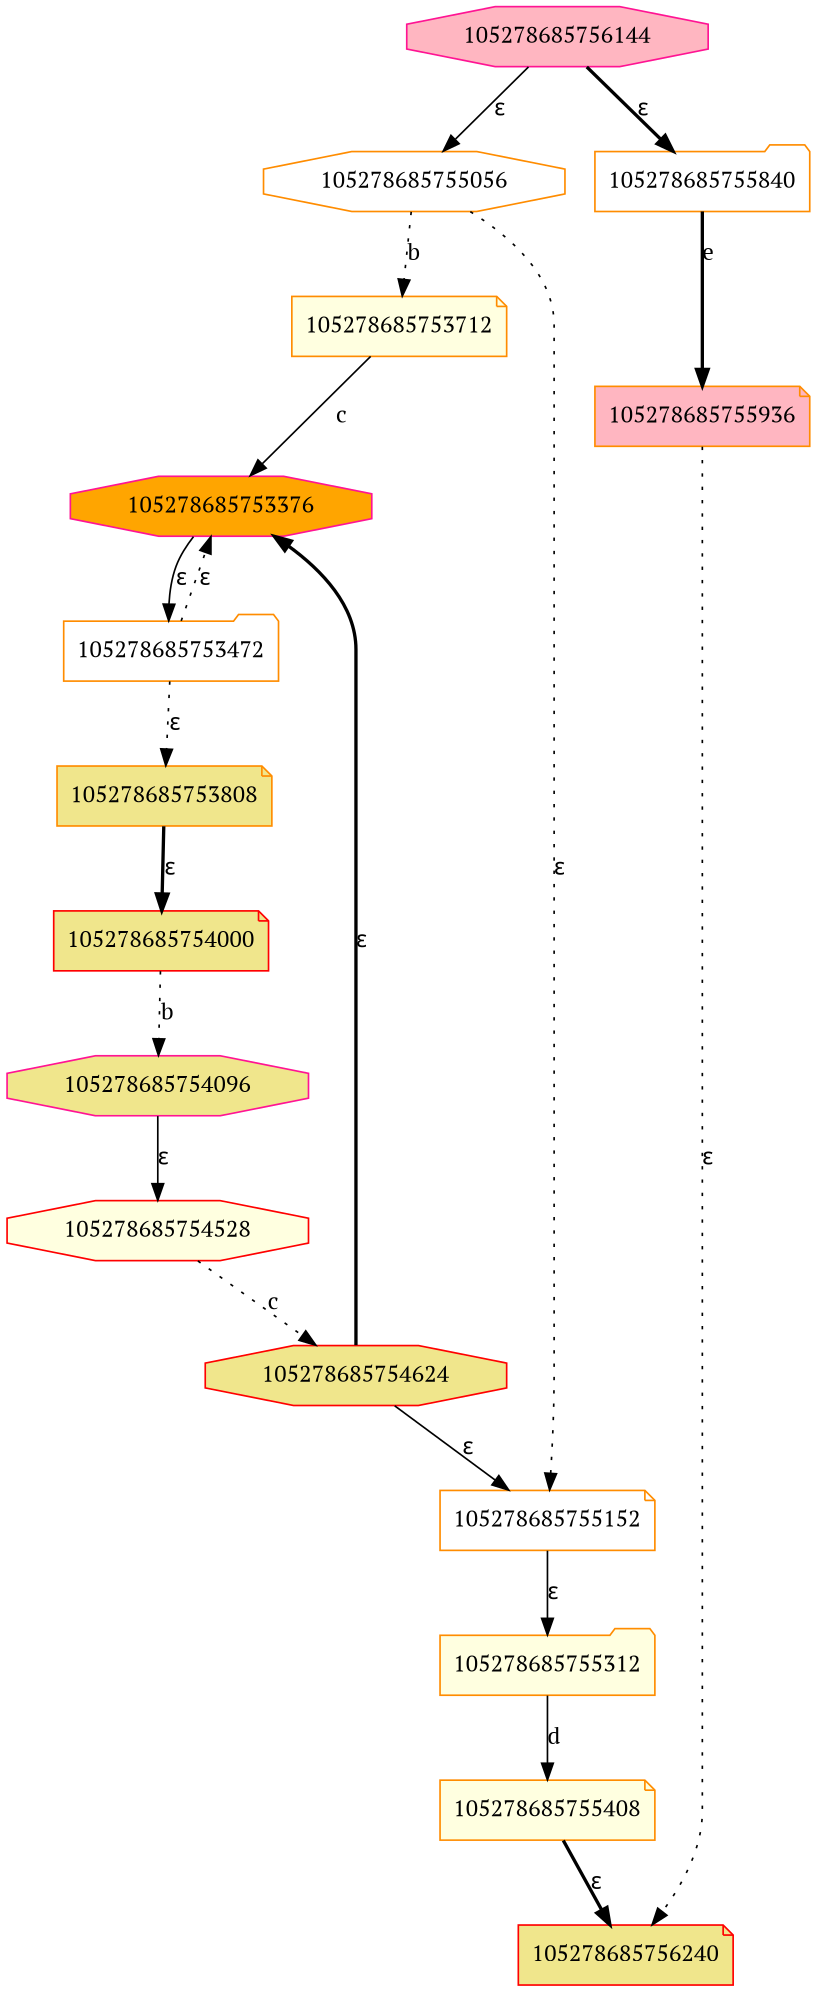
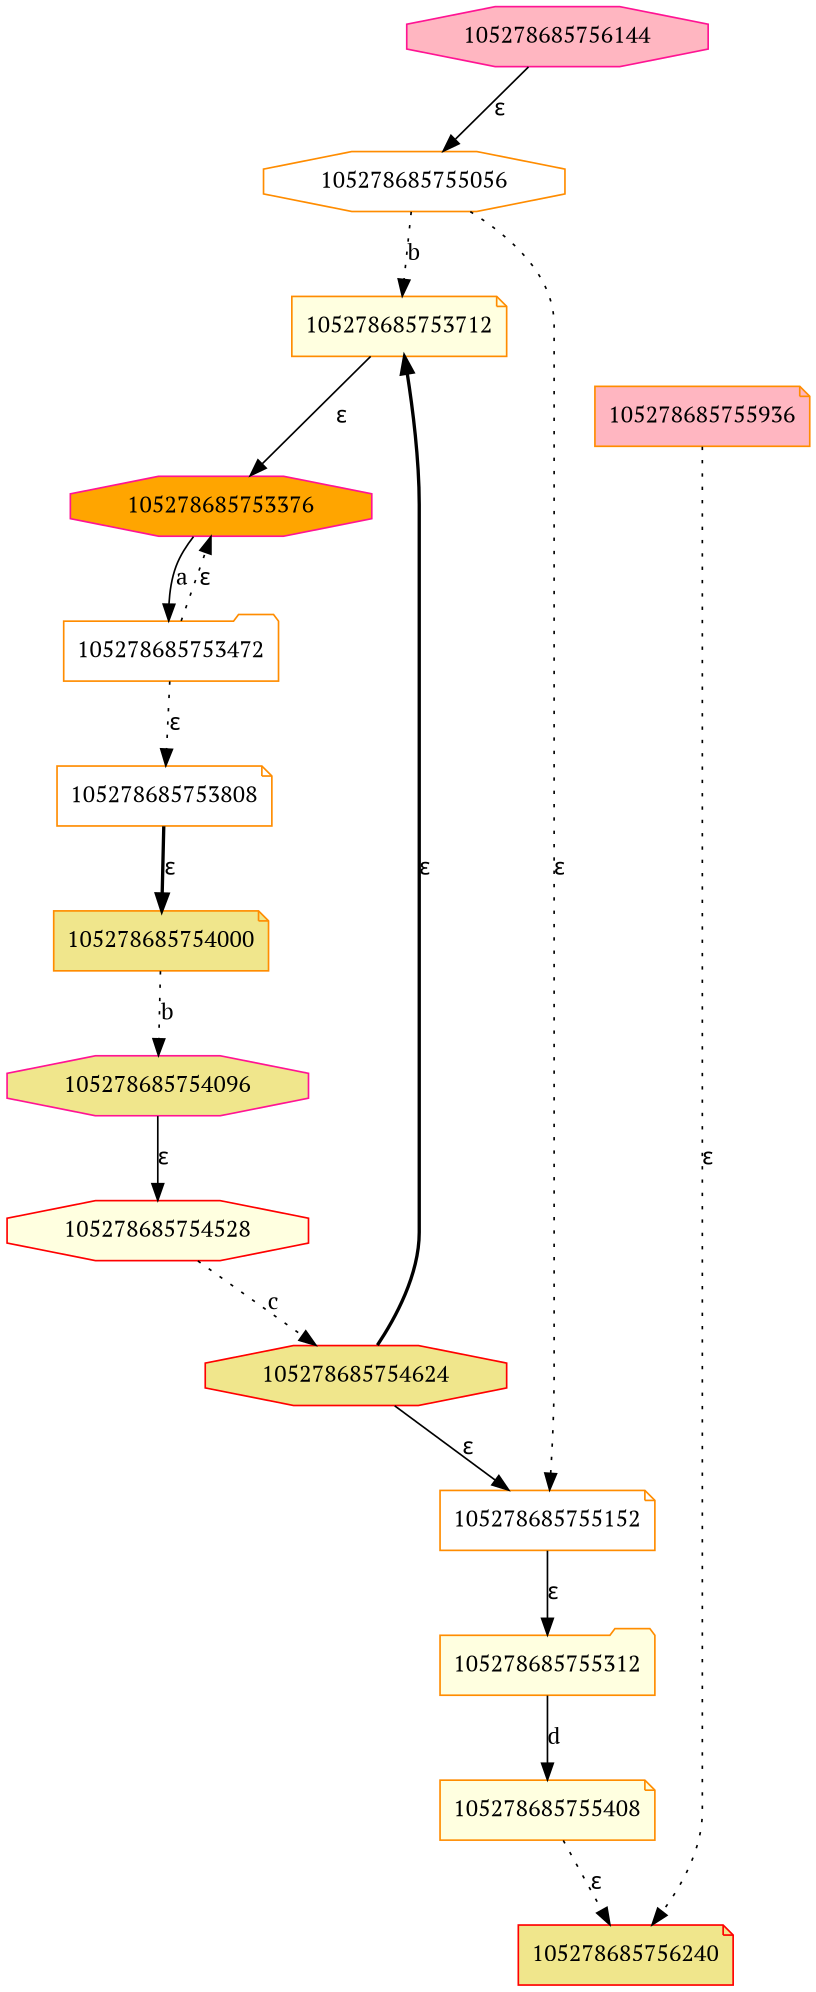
node "105278685755840": removed
edge "105278685753712" -> "105278685753376": label "c" -> "ε"
edge "105278685753376" -> "105278685753472": label "ε" -> "a"
node "105278685753808": fillcolor khaki -> white
edge "105278685754624" -> "105278685753376": now "105278685754624" -> "105278685753712"
node "105278685754000": color red -> darkorange
edge "105278685755408" -> "105278685756240": style bold -> dotted
